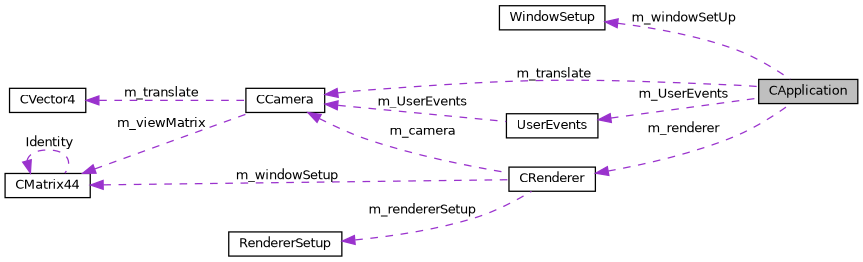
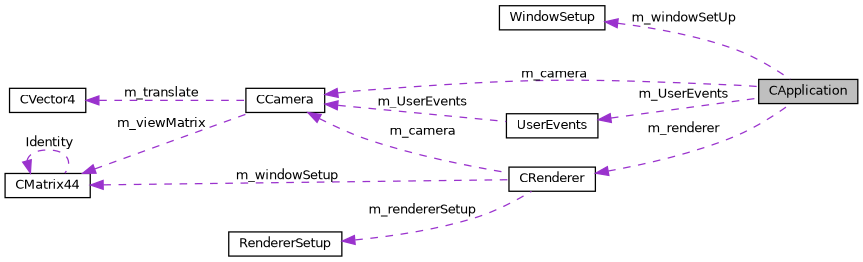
edge "CApplication" -> "CCamera": label " m_translate" -> " m_camera"
